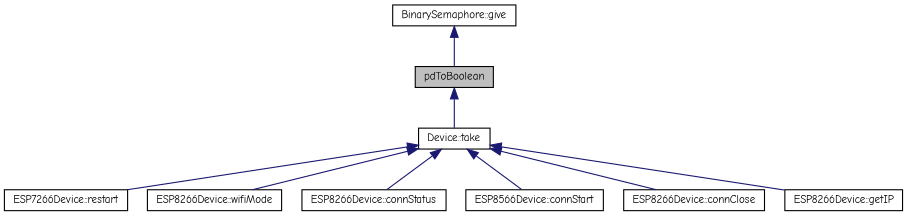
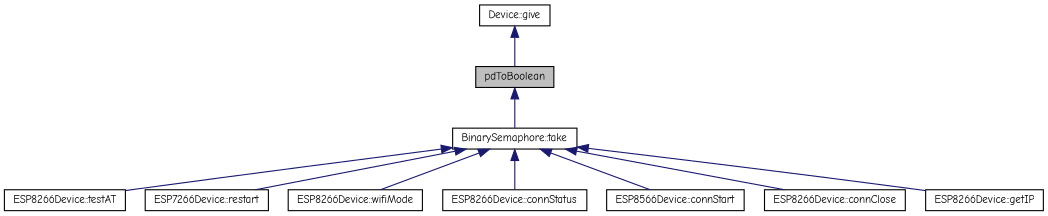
node "BinarySemaphore::give": label "BinarySemaphore::give" -> "Device::give"
node "Device::take": label "Device::take" -> "BinarySemaphore::take"
node "ESP8266Device::testAT": added
